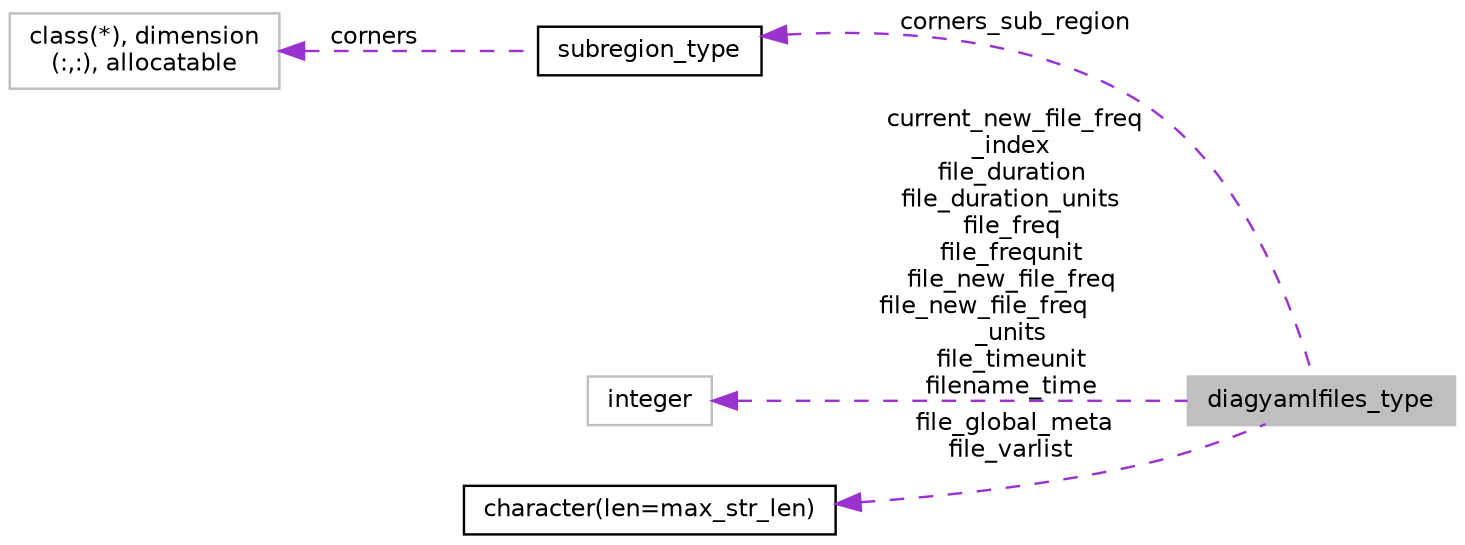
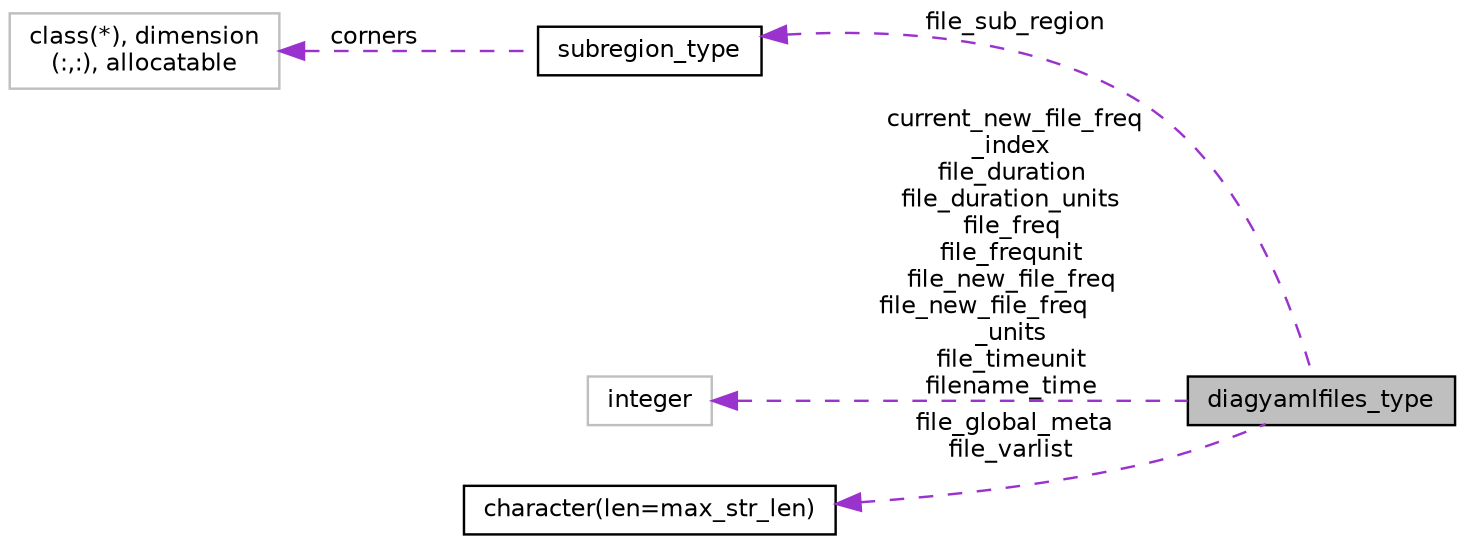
edge "diagyamlfiles_type" -> "subregion_type": label " corners_sub_region" -> " file_sub_region"
node "diagyamlfiles_type": color grey75 -> black
